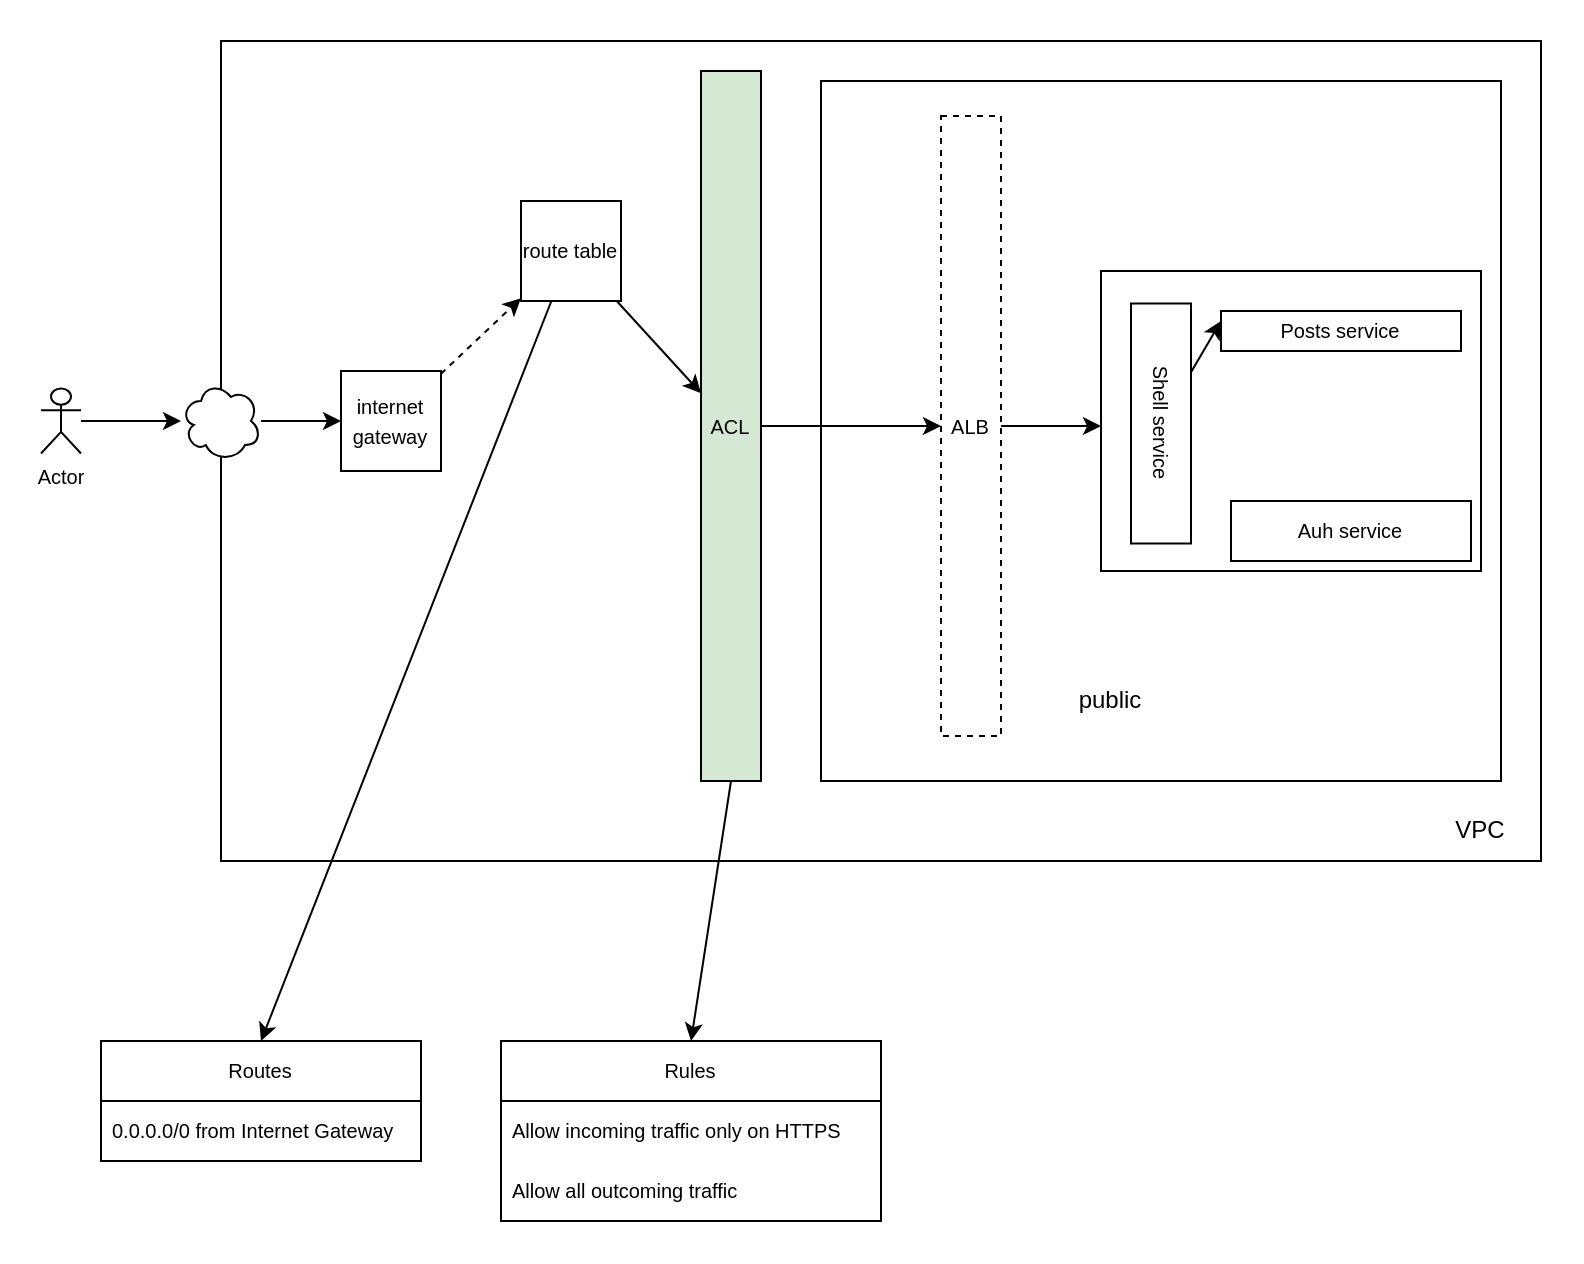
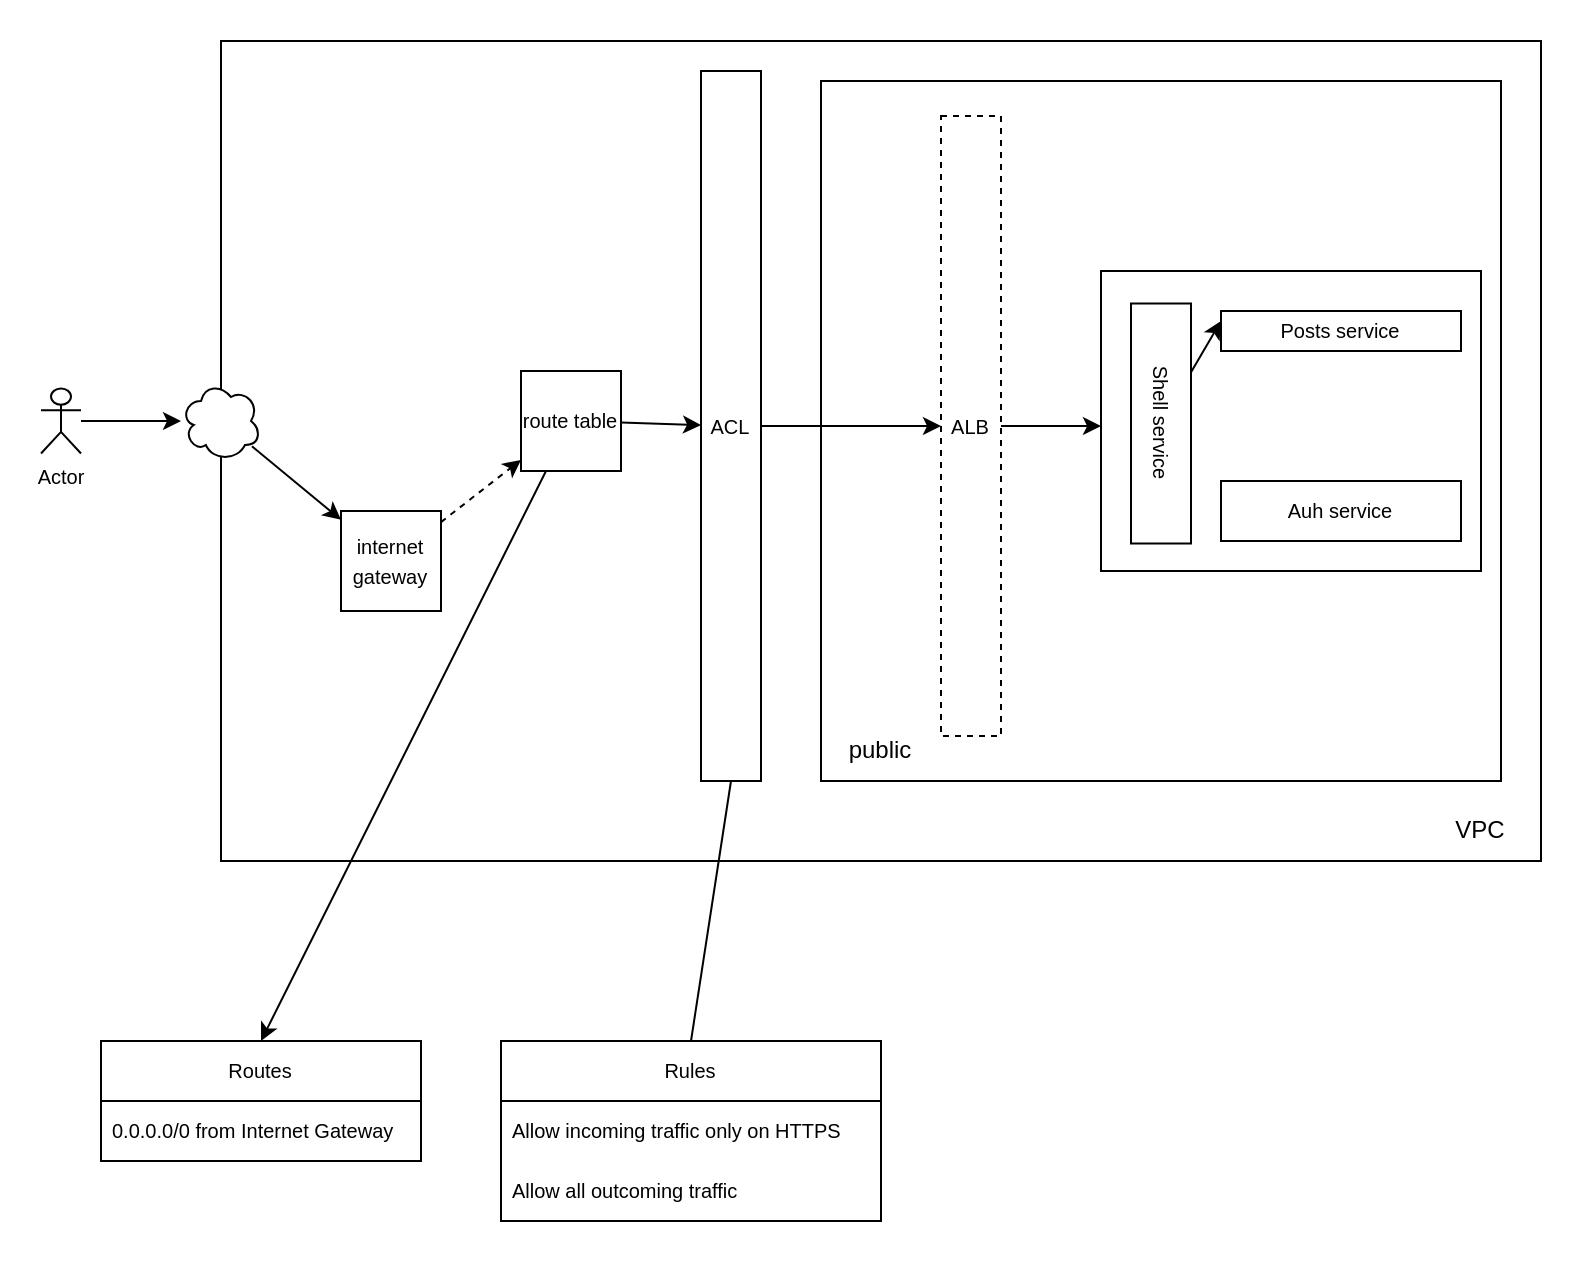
node "route table": moved (571, 251) -> (571, 421)
node "internet gateway": moved (391, 421) -> (391, 561)
node "ACL": fillcolor #d5e8d4 -> #ffffff
node "Auh service": moved (1351, 531) -> (1341, 511)
node "public": moved (1111, 701) -> (881, 751)
edge "ACL" -> "Rules": arrowhead classic -> none
